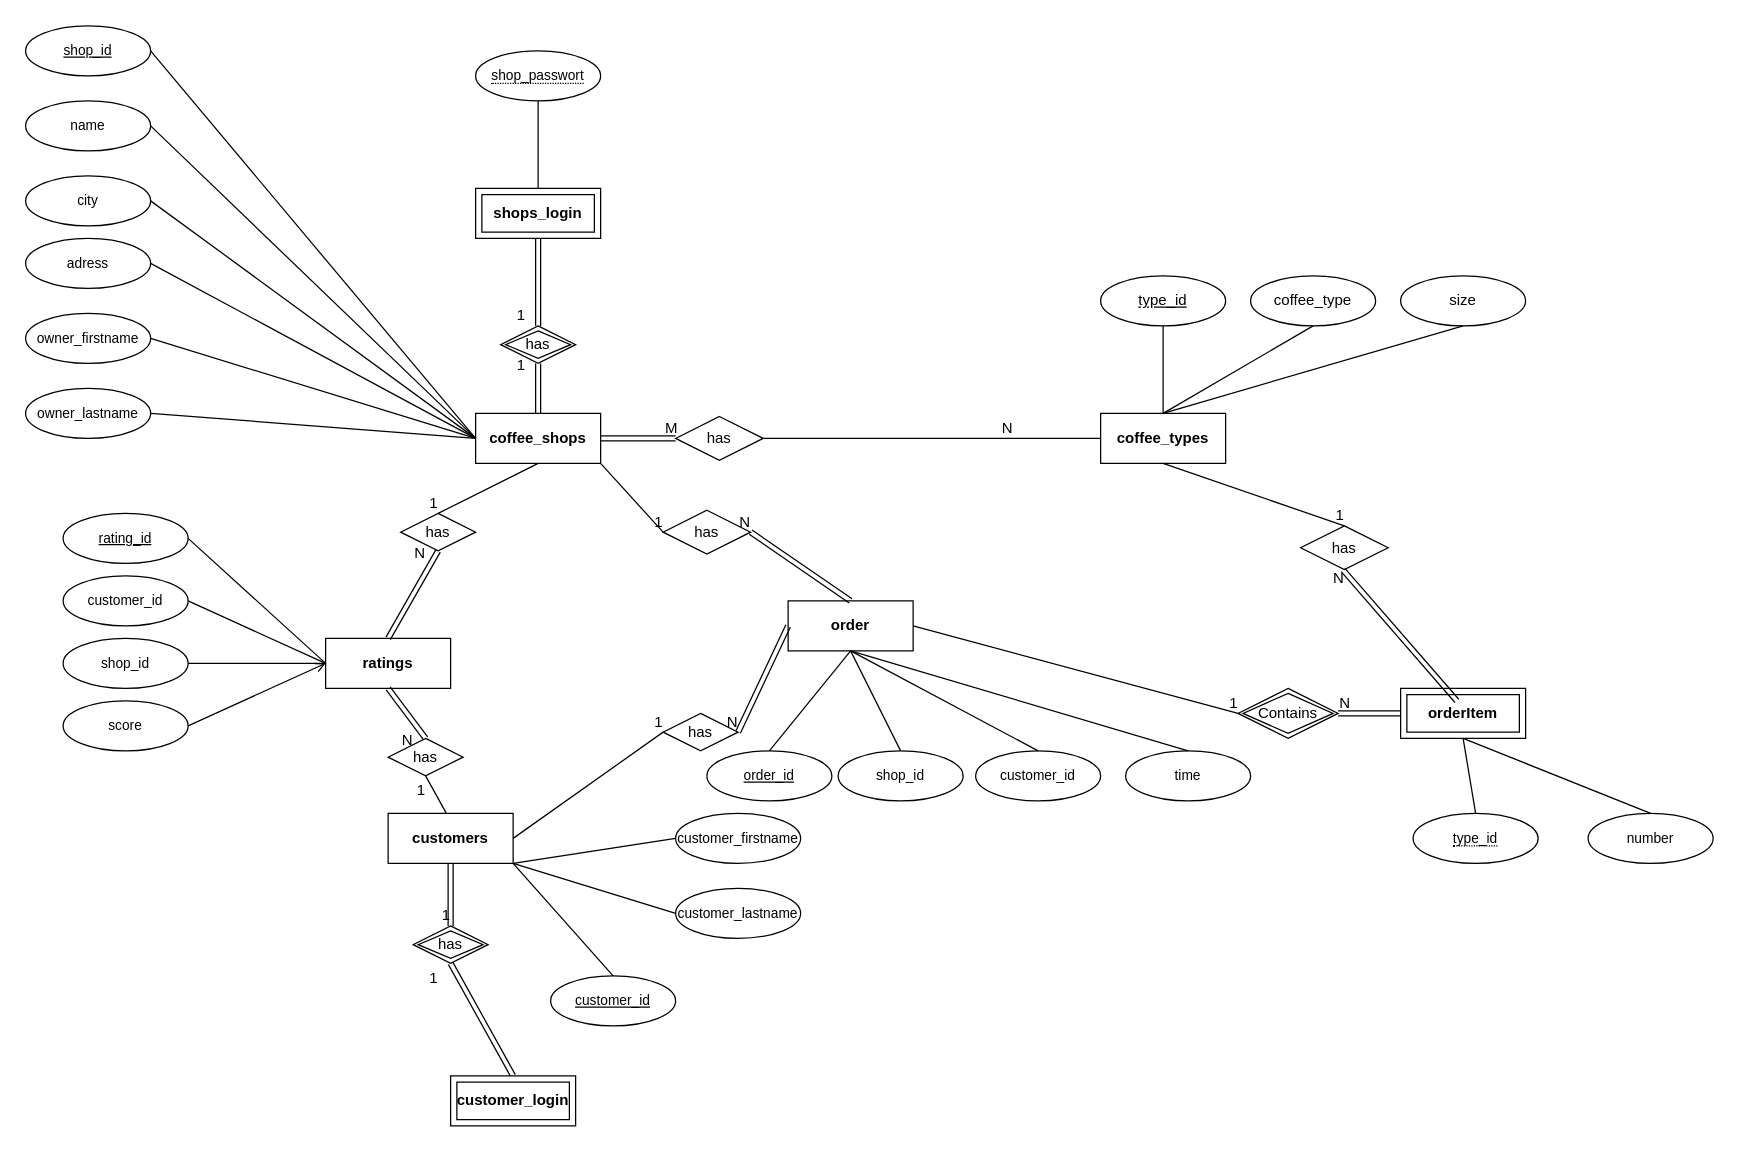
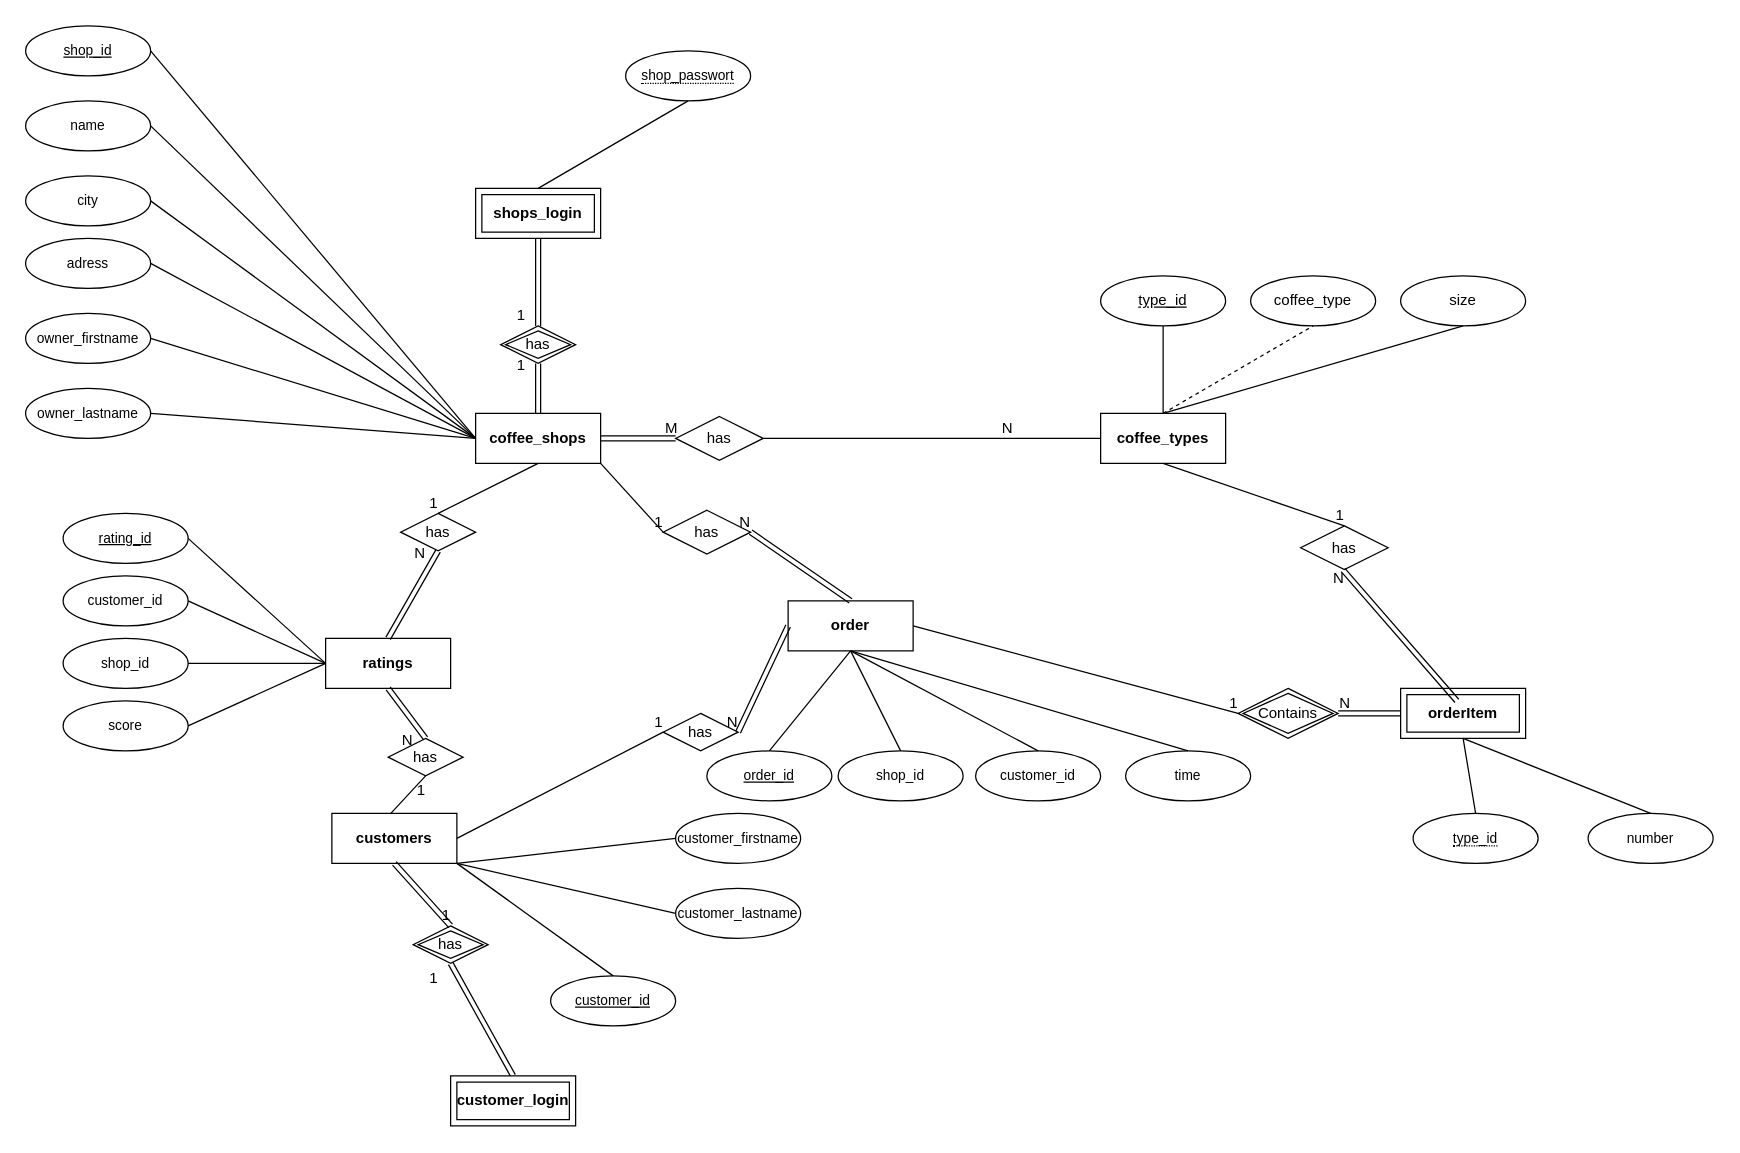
node "shop_passwort": moved (538, 76) -> (688, 76)
edge "coffee_type" -- "coffee_types": style solid -> dashed
edge "score" -> "ratings": arrowhead open -> none
node "customers": moved (451, 838) -> (394, 838)
